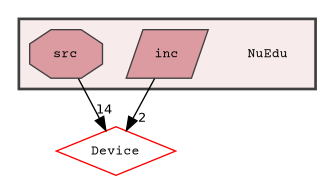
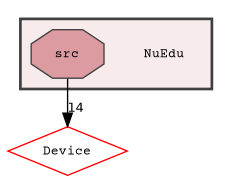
node "inc": removed
